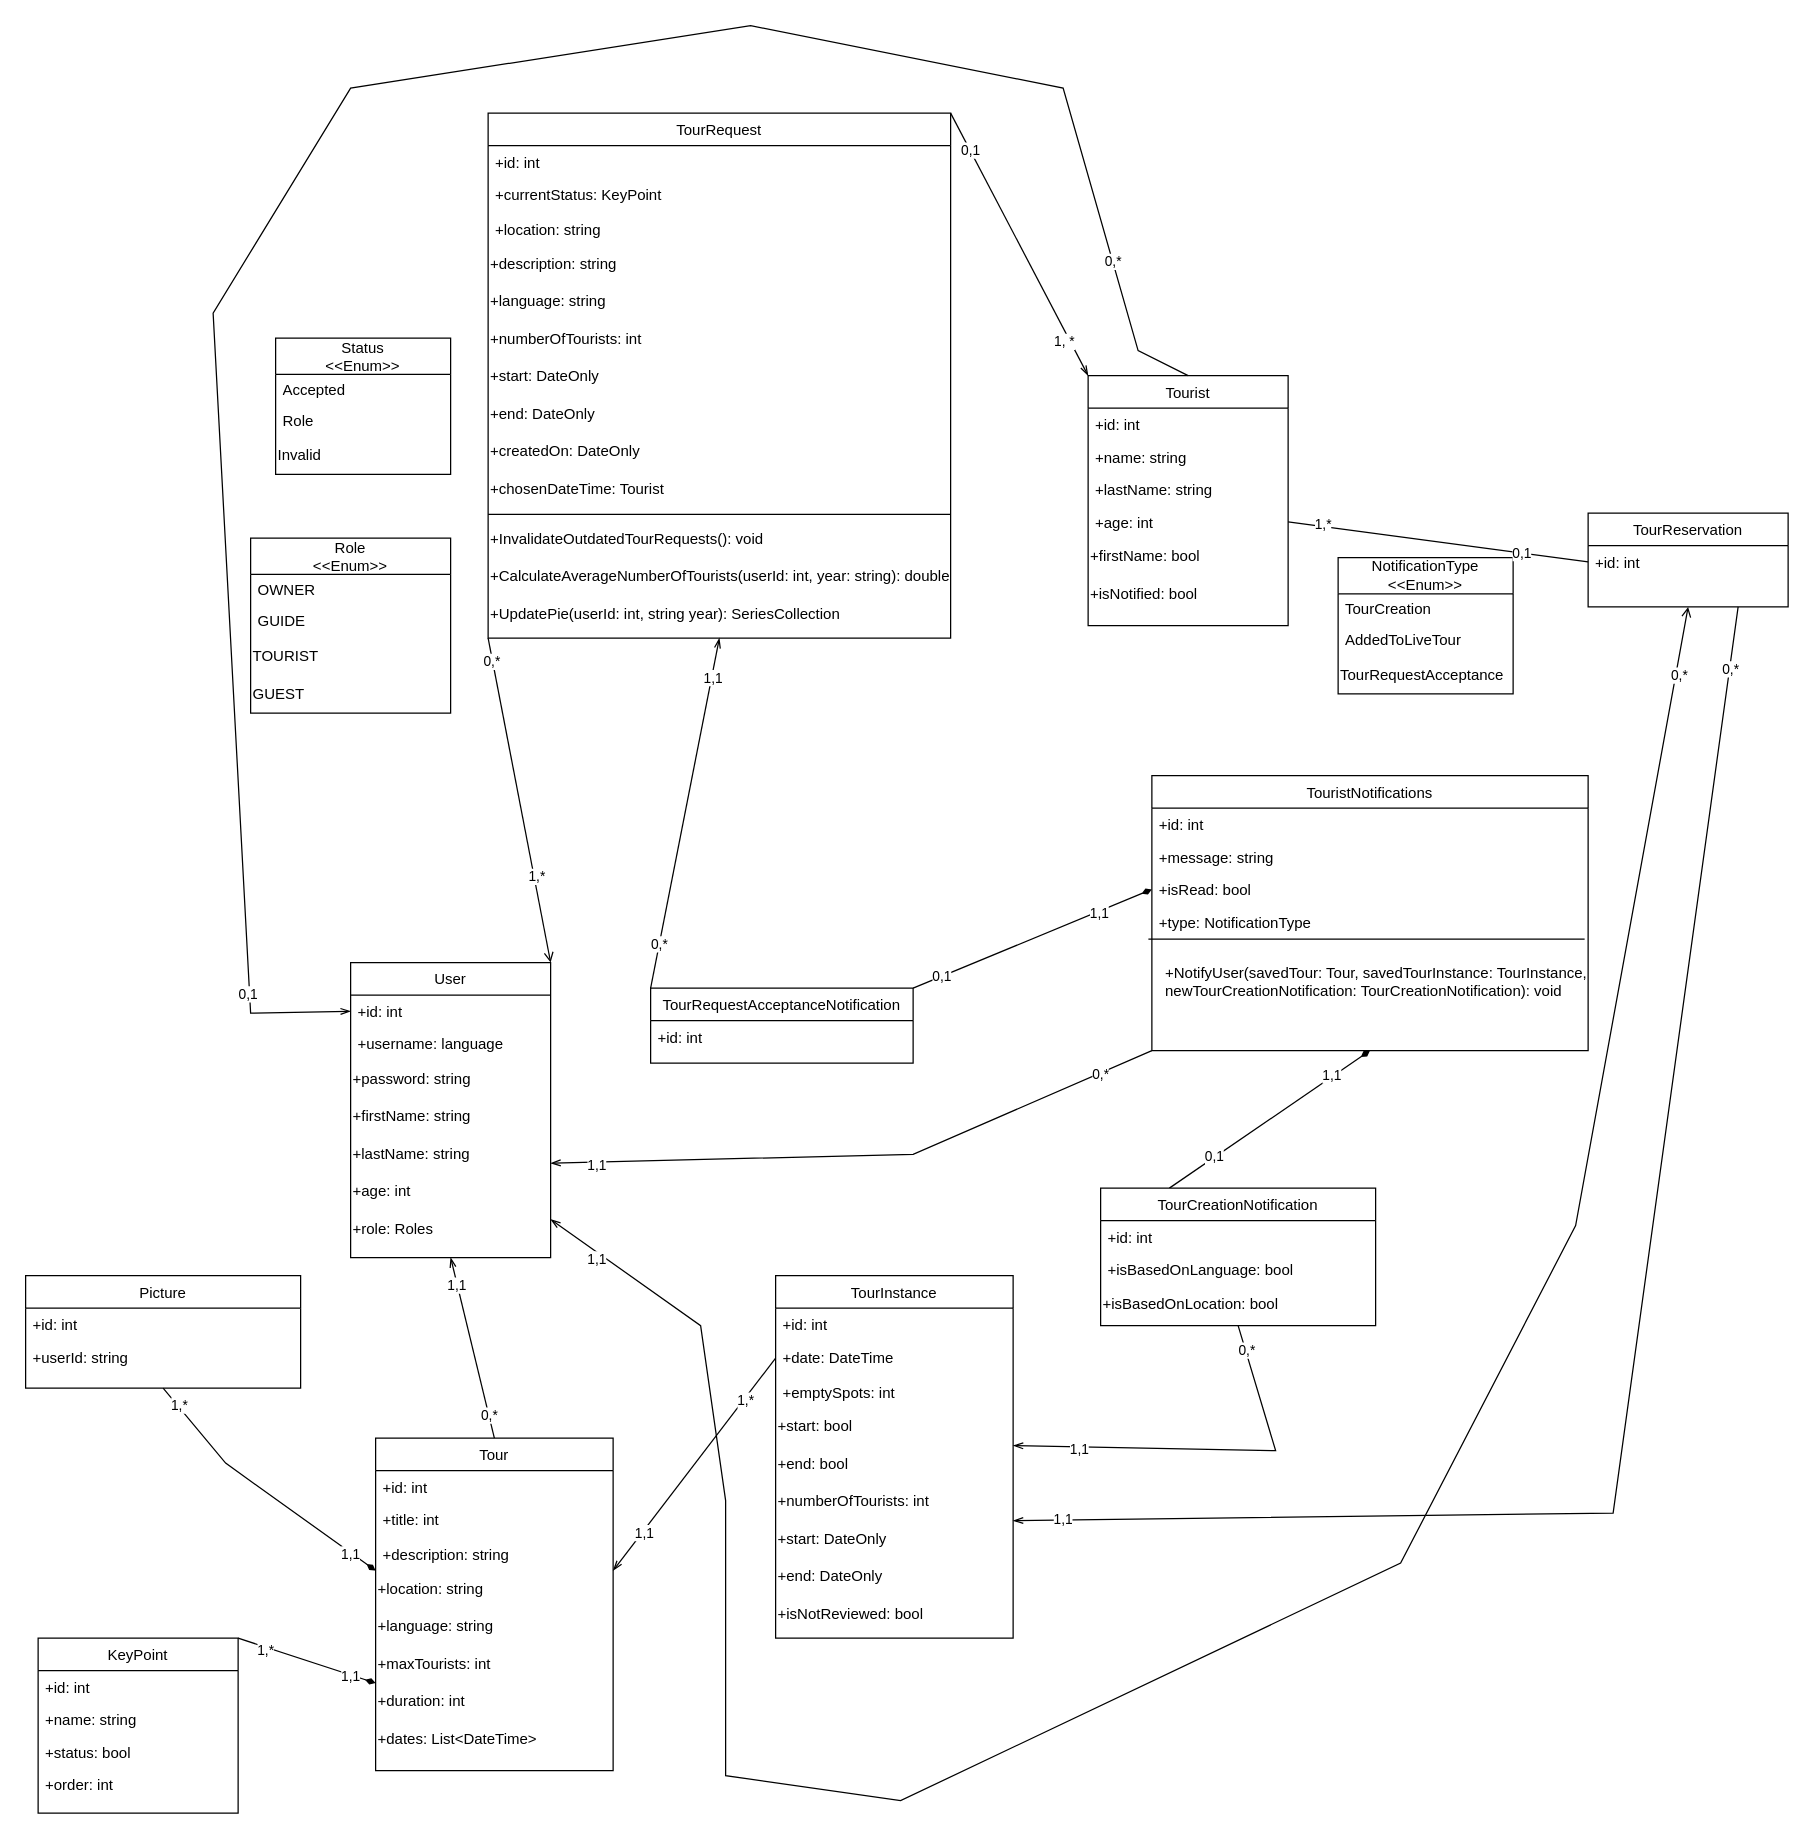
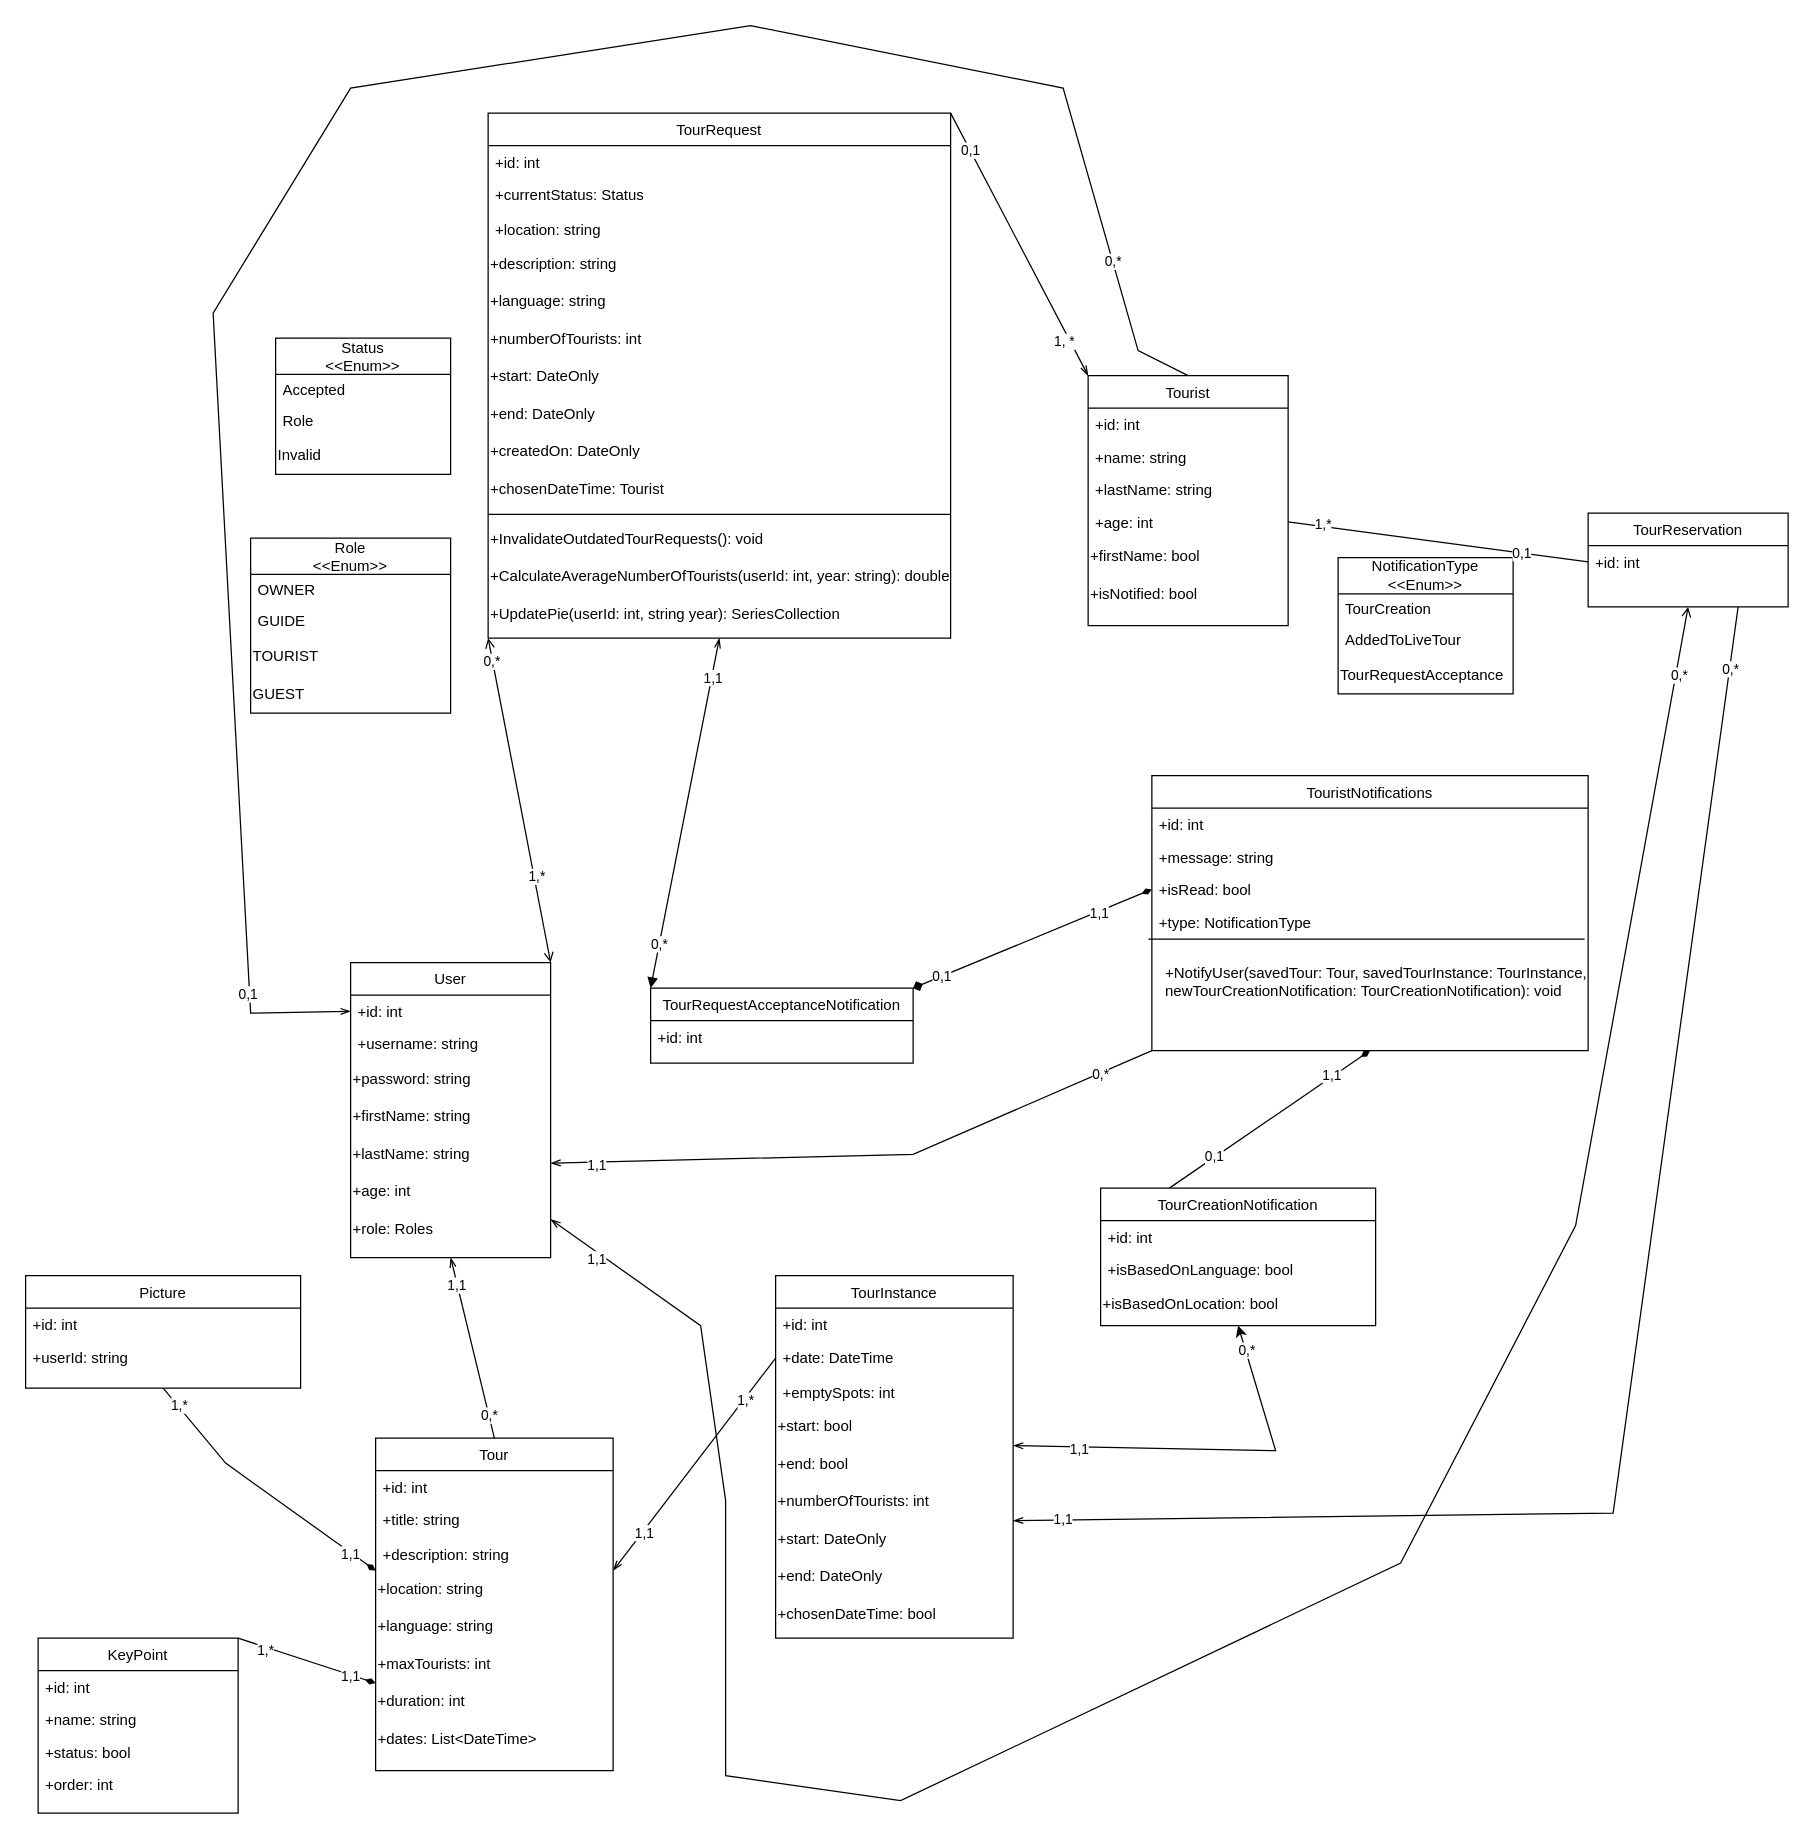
node "+currentStatus: KeyPoint": label "+currentStatus: KeyPoint" -> "+currentStatus: Status"
edge "TourRequest" -> "User": arrowhead none -> open
edge "TourRequestAcceptanceNotification" -> "TourRequest": arrowhead none -> block
edge "TourRequestAcceptanceNotification" -> "+isRead: bool": arrowhead none -> diamond
node "+username: language": label "+username: language" -> "+username: string"
edge "TourCreationNotification" -> "+end: bool": arrowhead none -> classic
node "+title: int": label "+title: int" -> "+title: string"
node "+isNotReviewed: bool": label "+isNotReviewed: bool" -> "+chosenDateTime: bool"
